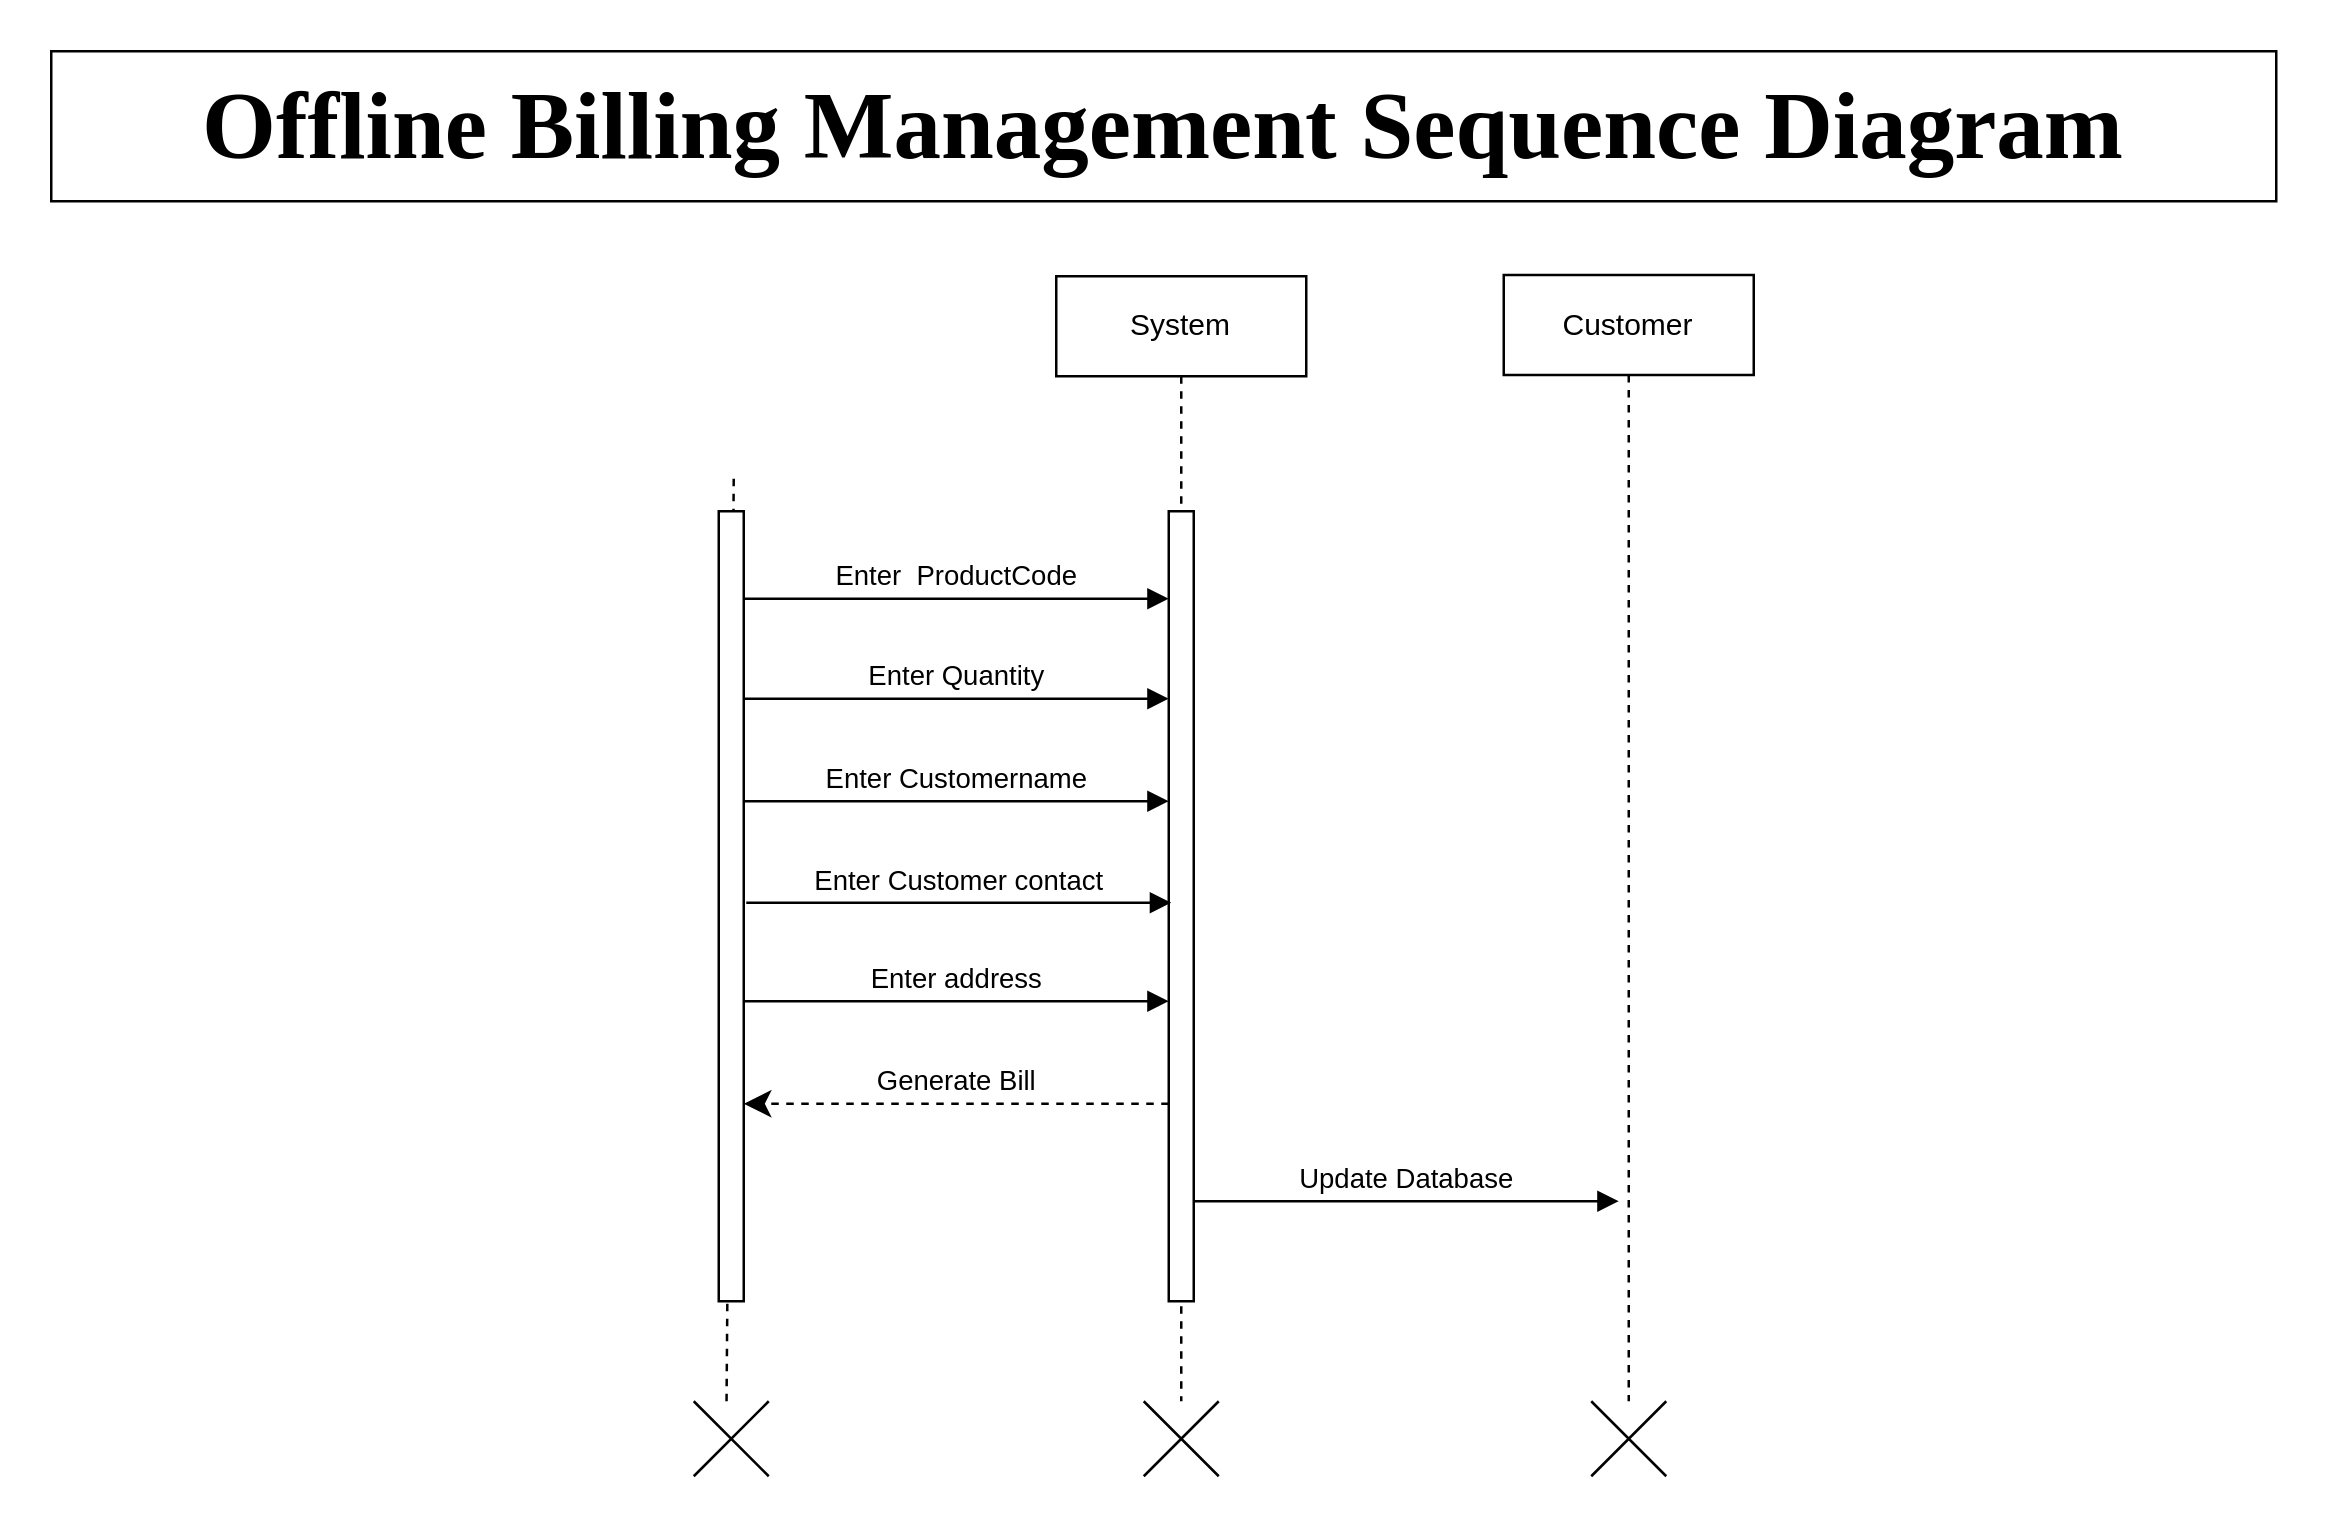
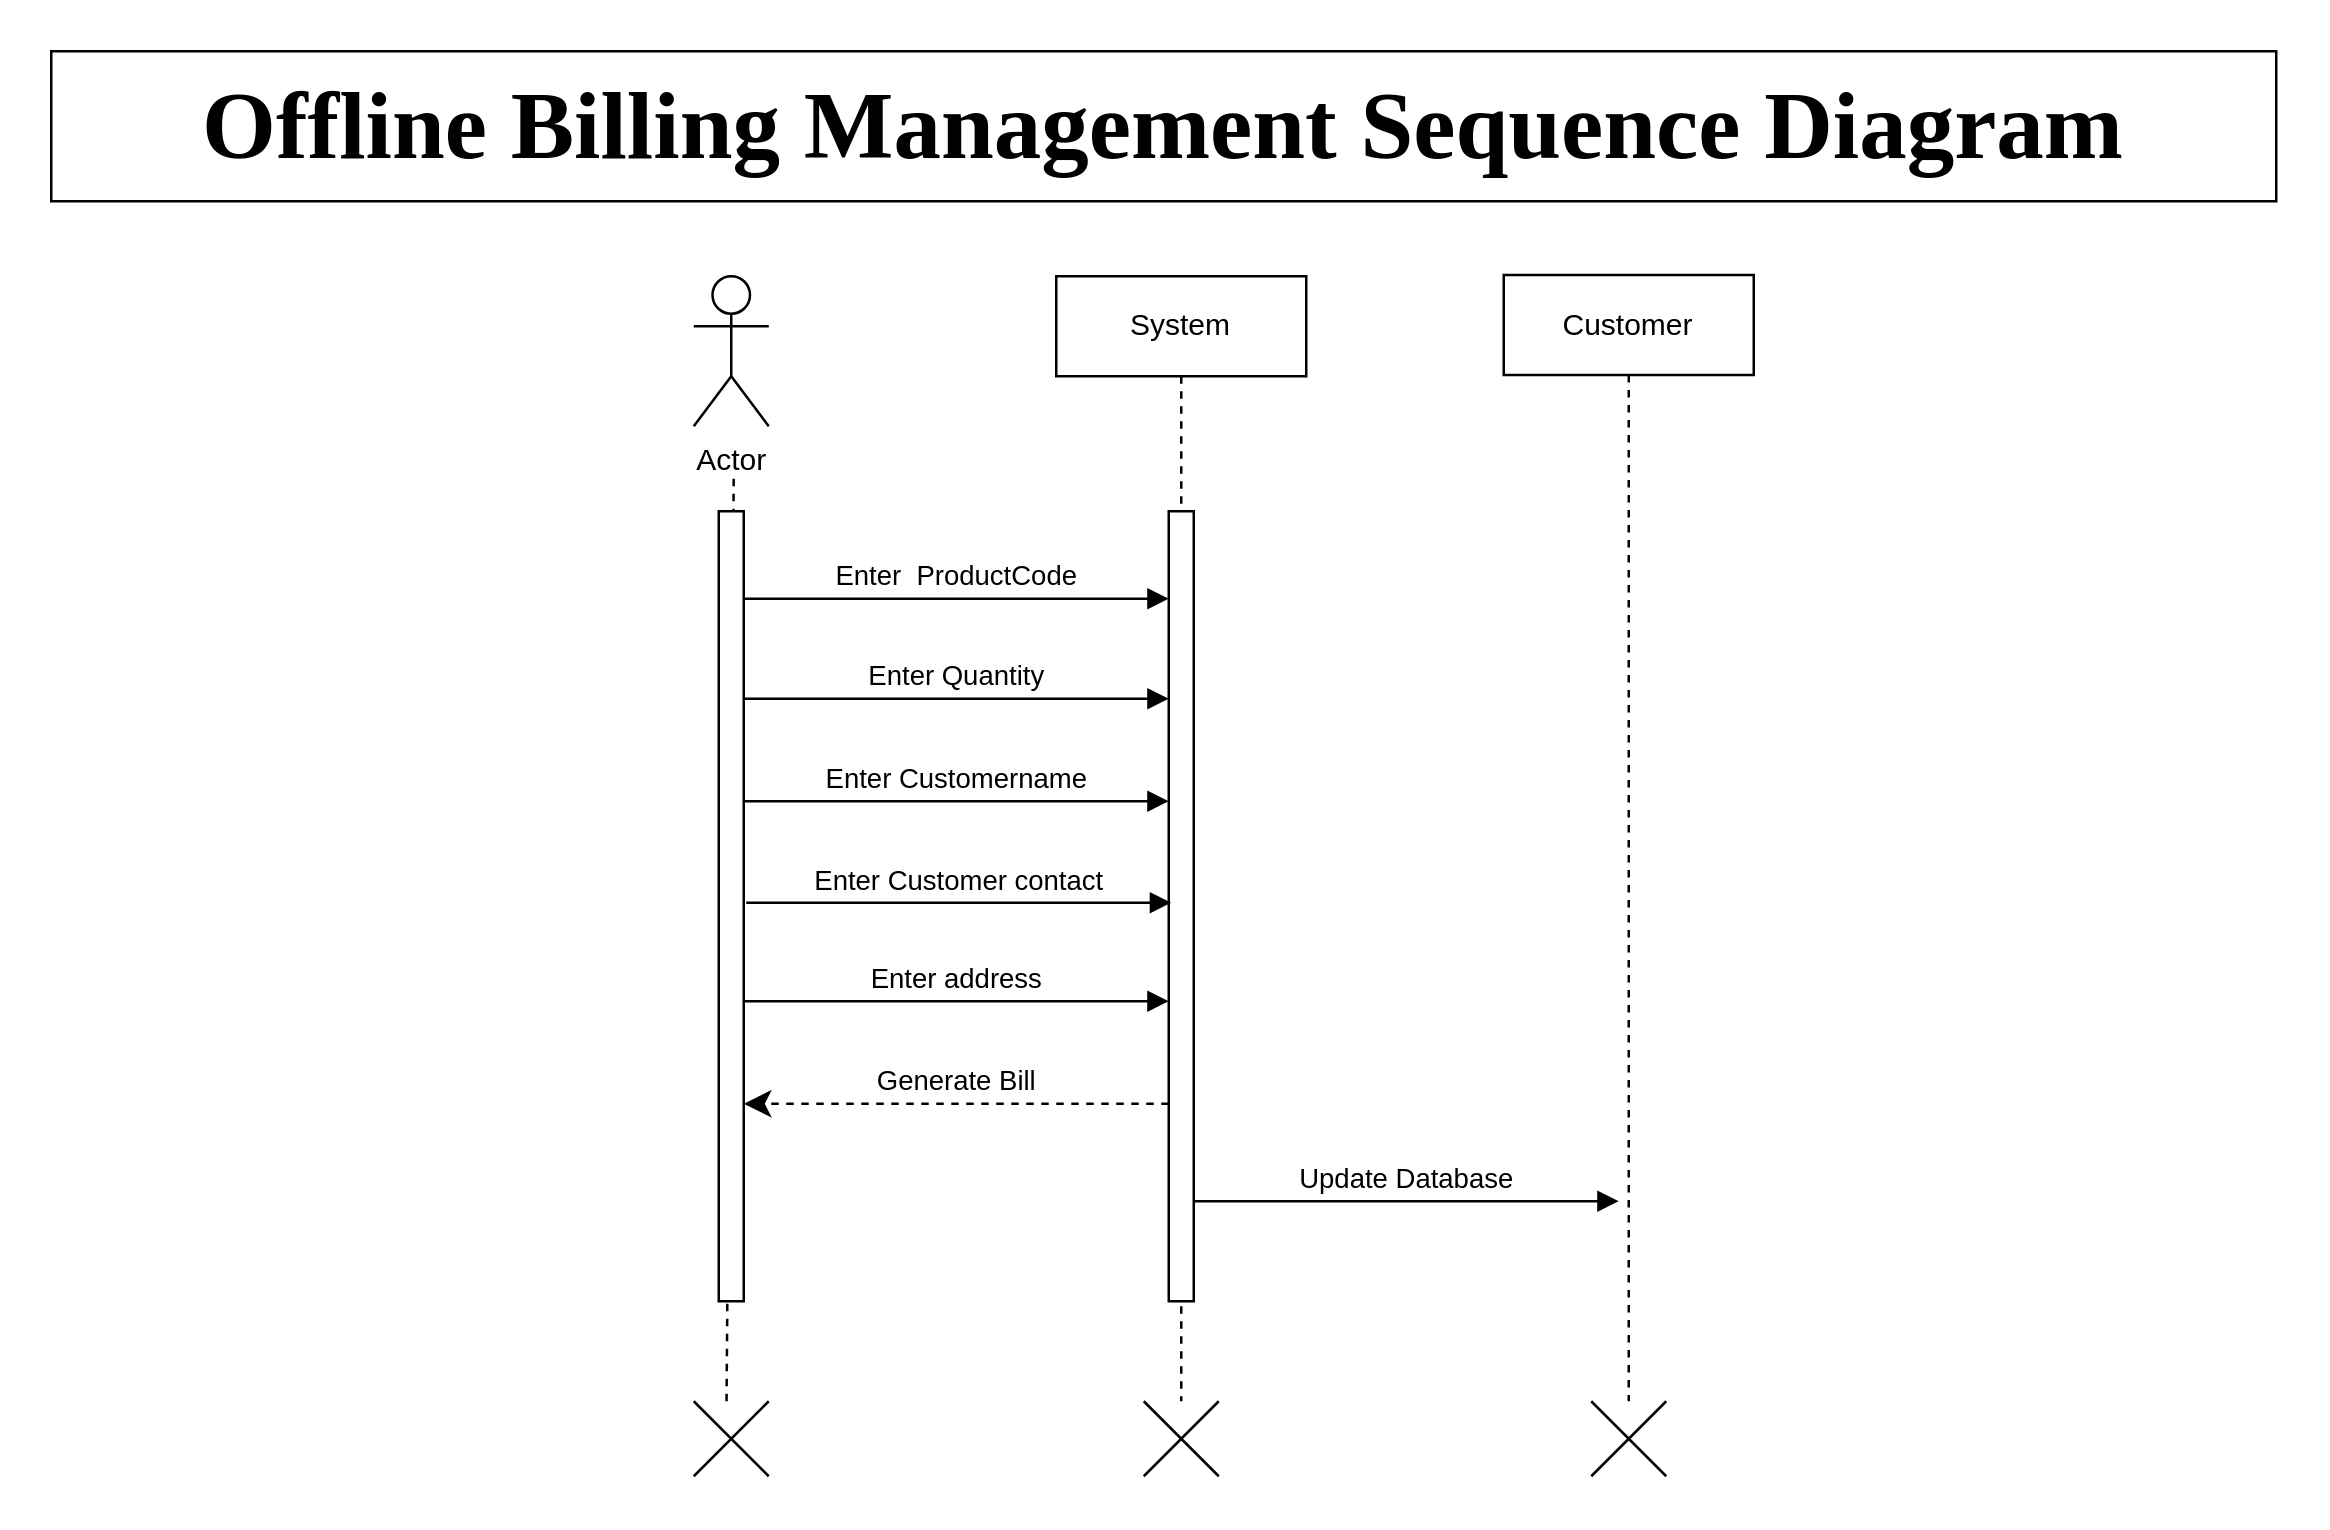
node "Actor": added
